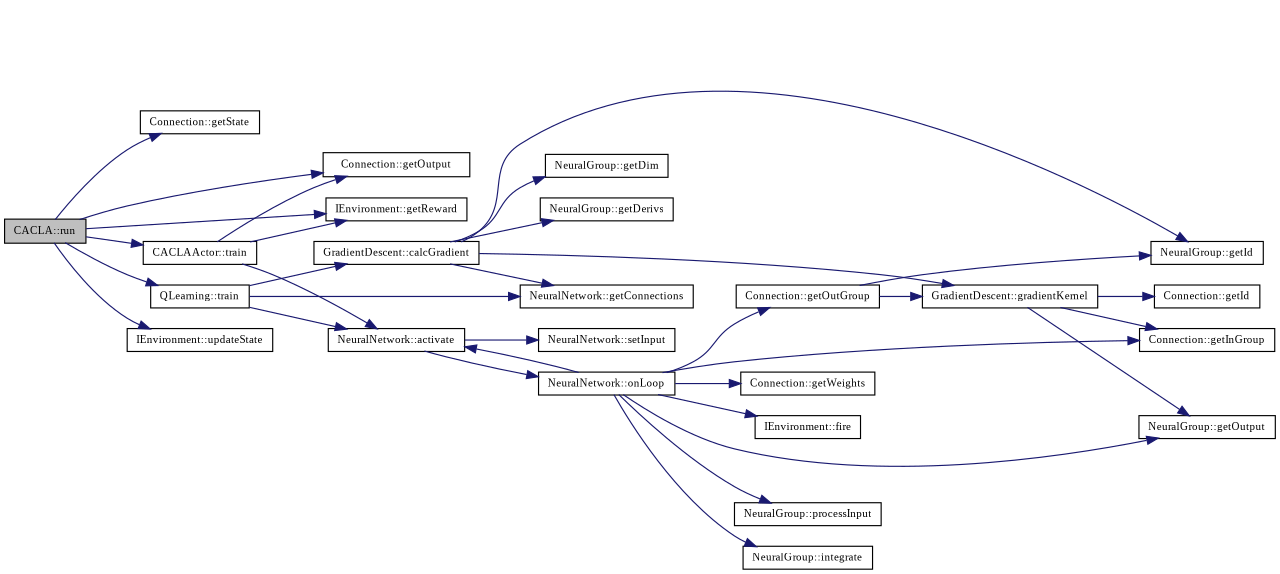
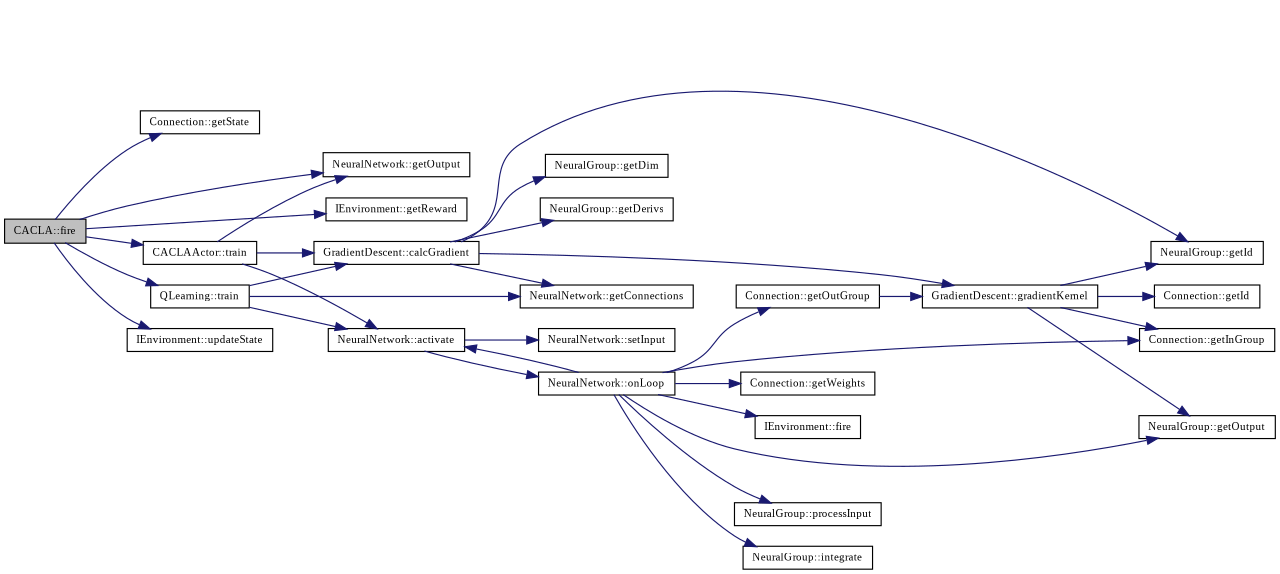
node "Connection::getOutput": label "Connection::getOutput" -> "NeuralNetwork::getOutput"
node "CACLA::run": label "CACLA::run" -> "CACLA::fire"
edge "CACLAActor::train" -> "IEnvironment::getReward": now "CACLAActor::train" -> "GradientDescent::calcGradient"
edge "Connection::getOutGroup" -> "NeuralGroup::getId": now "GradientDescent::gradientKernel" -> "NeuralGroup::getId"
